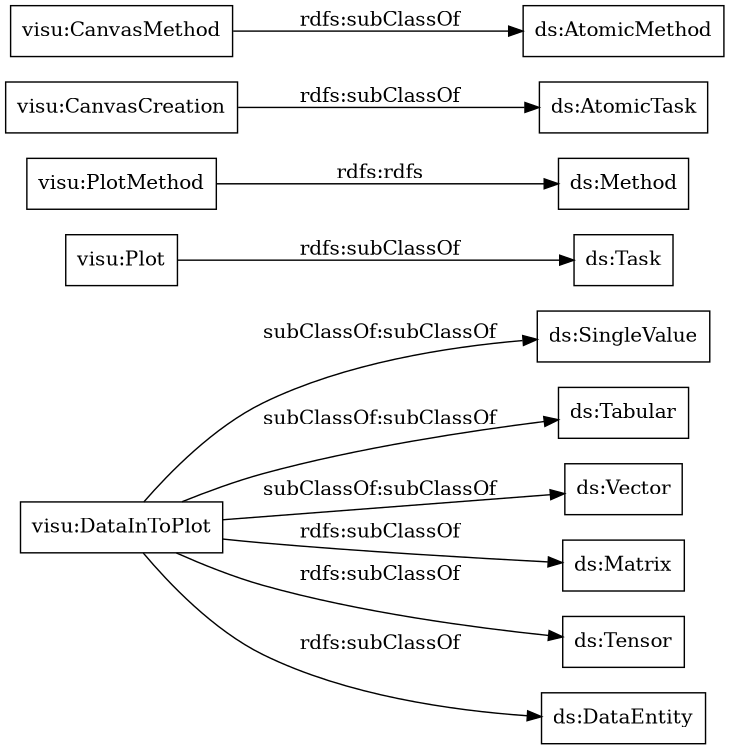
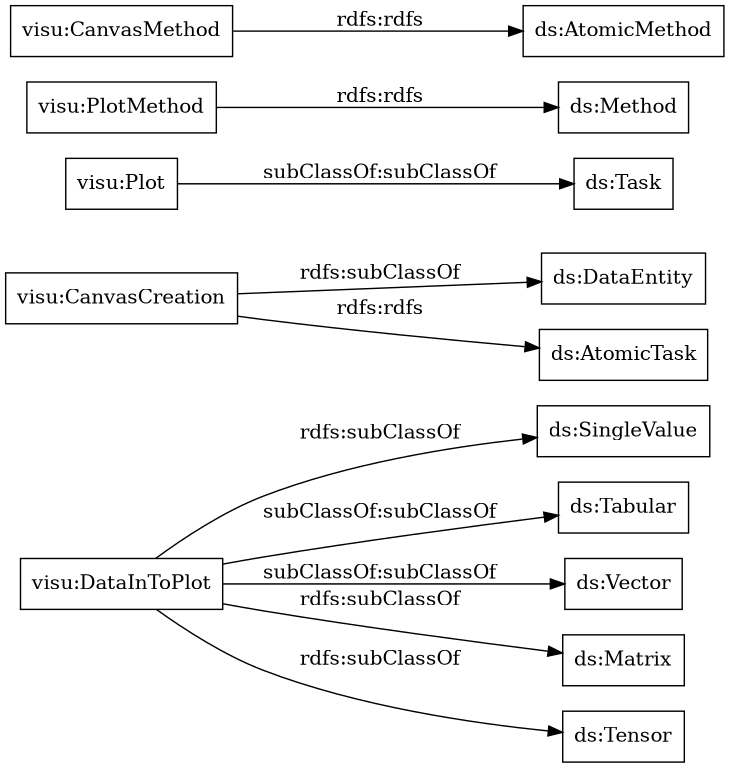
edge "visu:CanvasMethod" -> "ds:AtomicMethod": label "rdfs:subClassOf" -> "rdfs:rdfs"
edge "visu:CanvasCreation" -> "ds:AtomicTask": label "rdfs:subClassOf" -> "rdfs:rdfs"
edge "visu:Plot" -> "ds:Task": label "rdfs:subClassOf" -> "subClassOf:subClassOf"
edge "visu:DataInToPlot" -> "ds:SingleValue": label "subClassOf:subClassOf" -> "rdfs:subClassOf"
edge "visu:DataInToPlot" -> "ds:DataEntity": now "visu:CanvasCreation" -> "ds:DataEntity"
